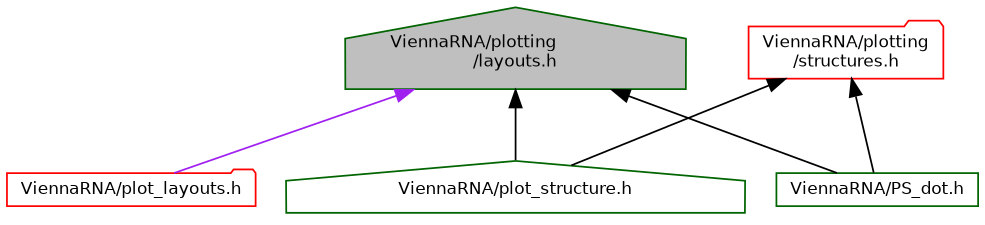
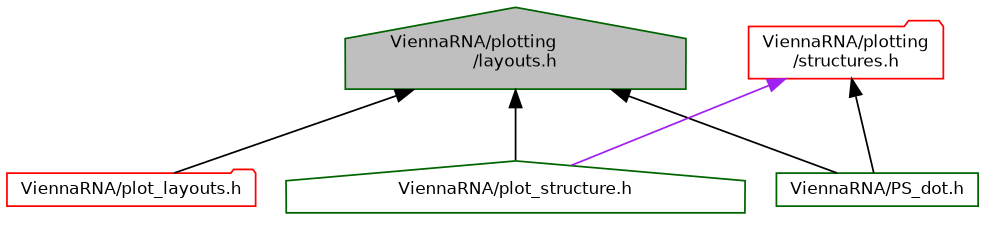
edge "ViennaRNA/plot_structure.h" -> "ViennaRNA/plotting /structures.h": color black -> purple
edge "ViennaRNA/plot_layouts.h" -> "ViennaRNA/plotting /layouts.h": color purple -> black
